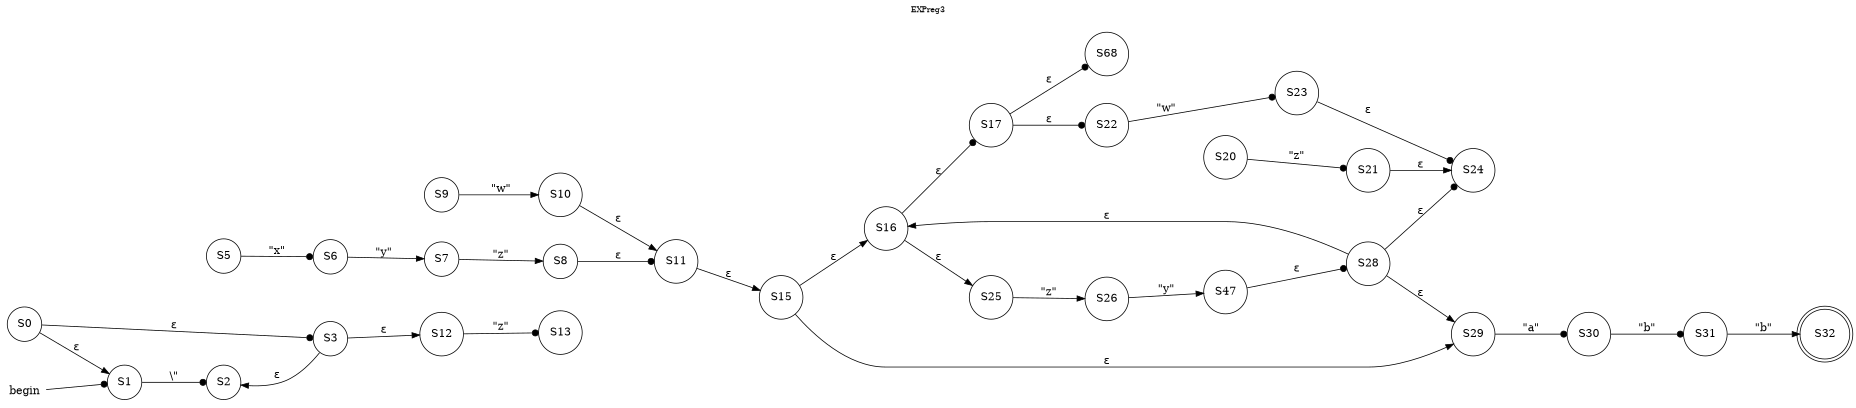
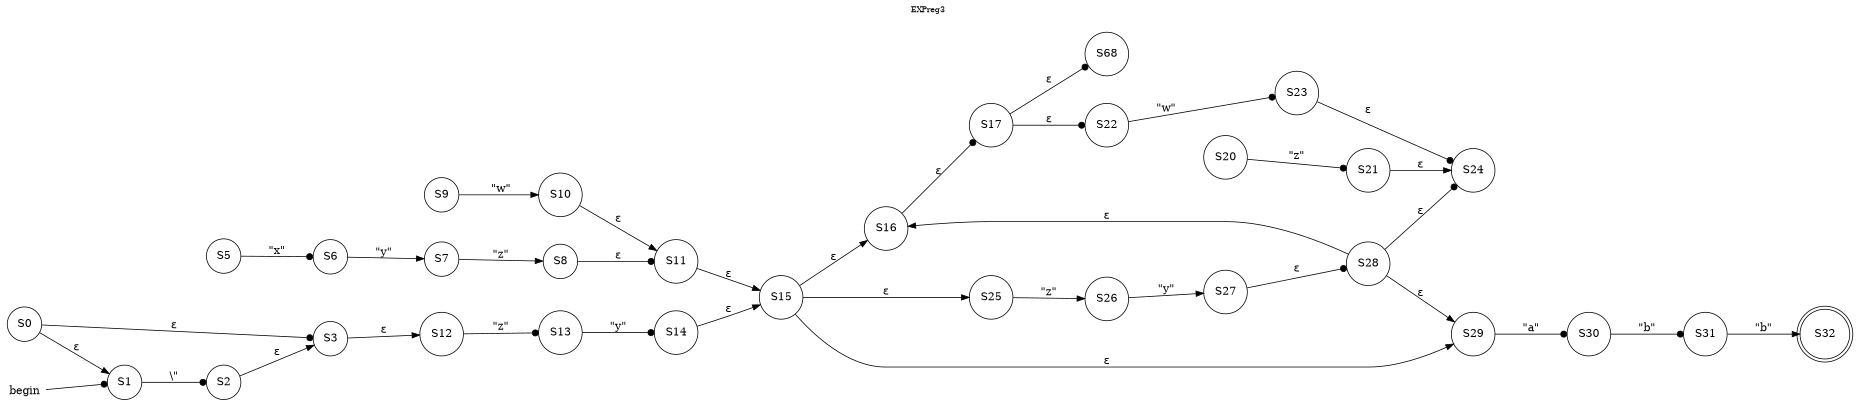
edge "S16" -> "S25": now "S15" -> "S25"
node "S47": label "S47" -> "S27"
node "S14": added
edge "S3" -> "S2": reversed
